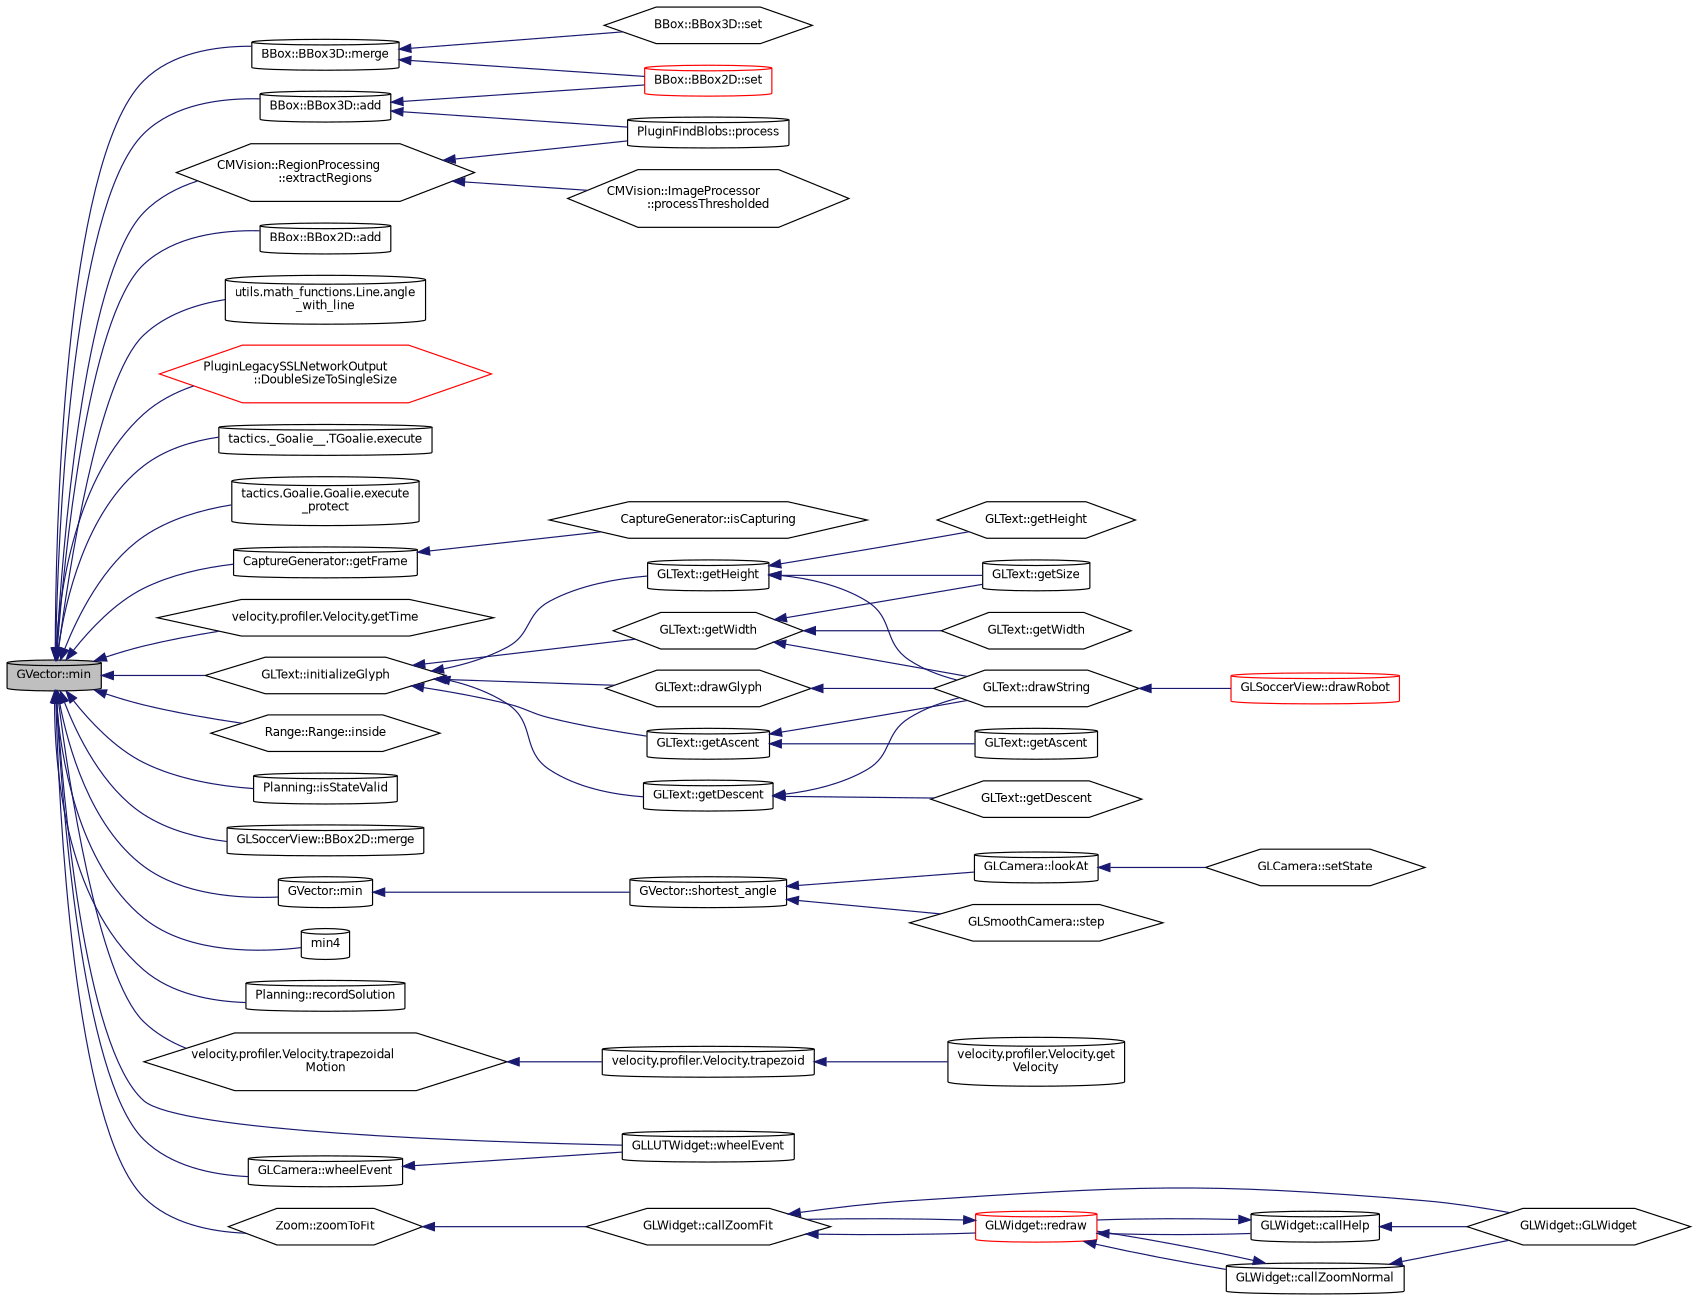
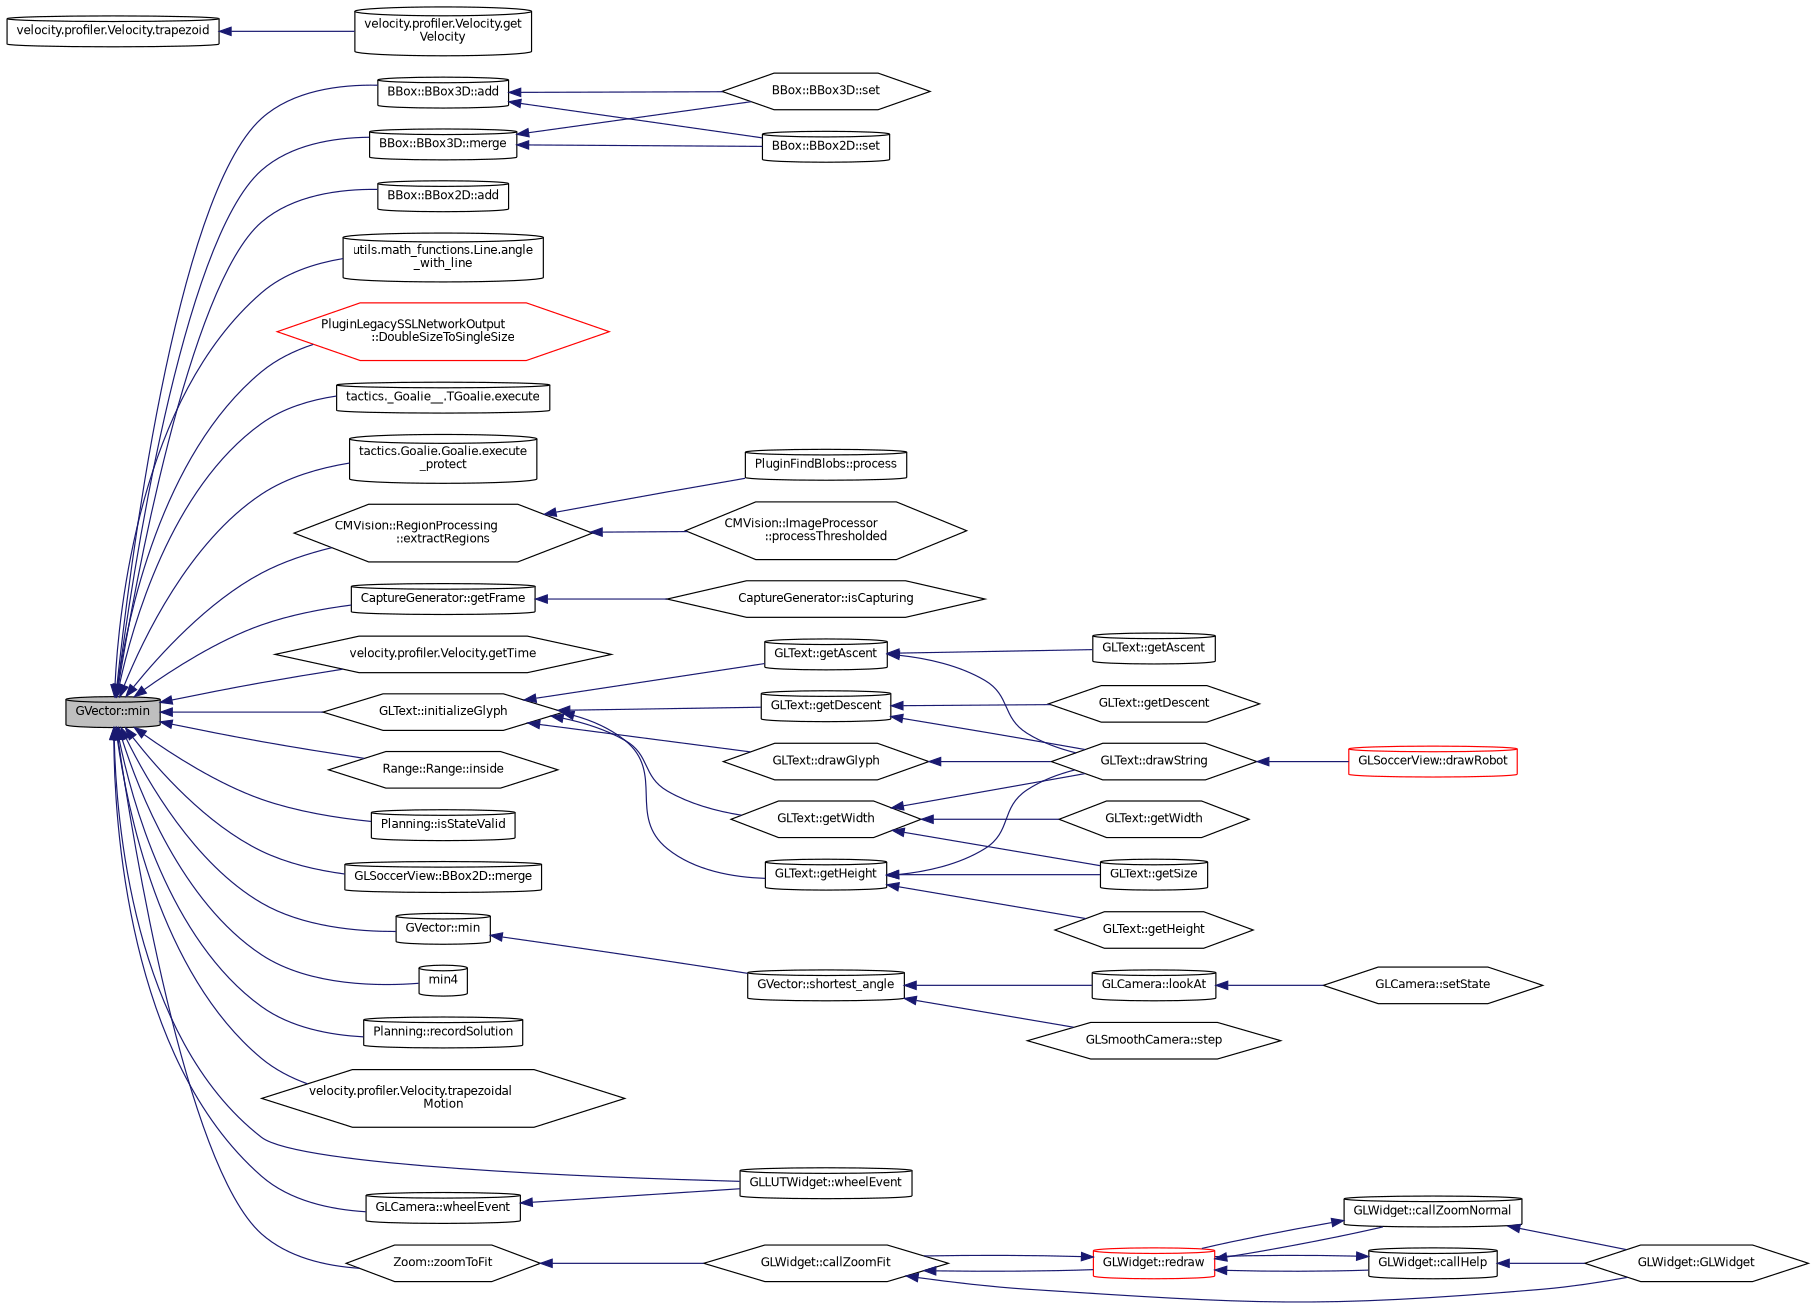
node "BBox::BBox2D::set": color red -> black
edge "PluginFindBlobs::process" -> "BBox::BBox3D::add": now "BBox::BBox3D::set" -> "BBox::BBox3D::add"
edge "velocity.profiler.Velocity.trapezoid" -> "velocity.profiler.Velocity.trapezoidal Motion": removed
